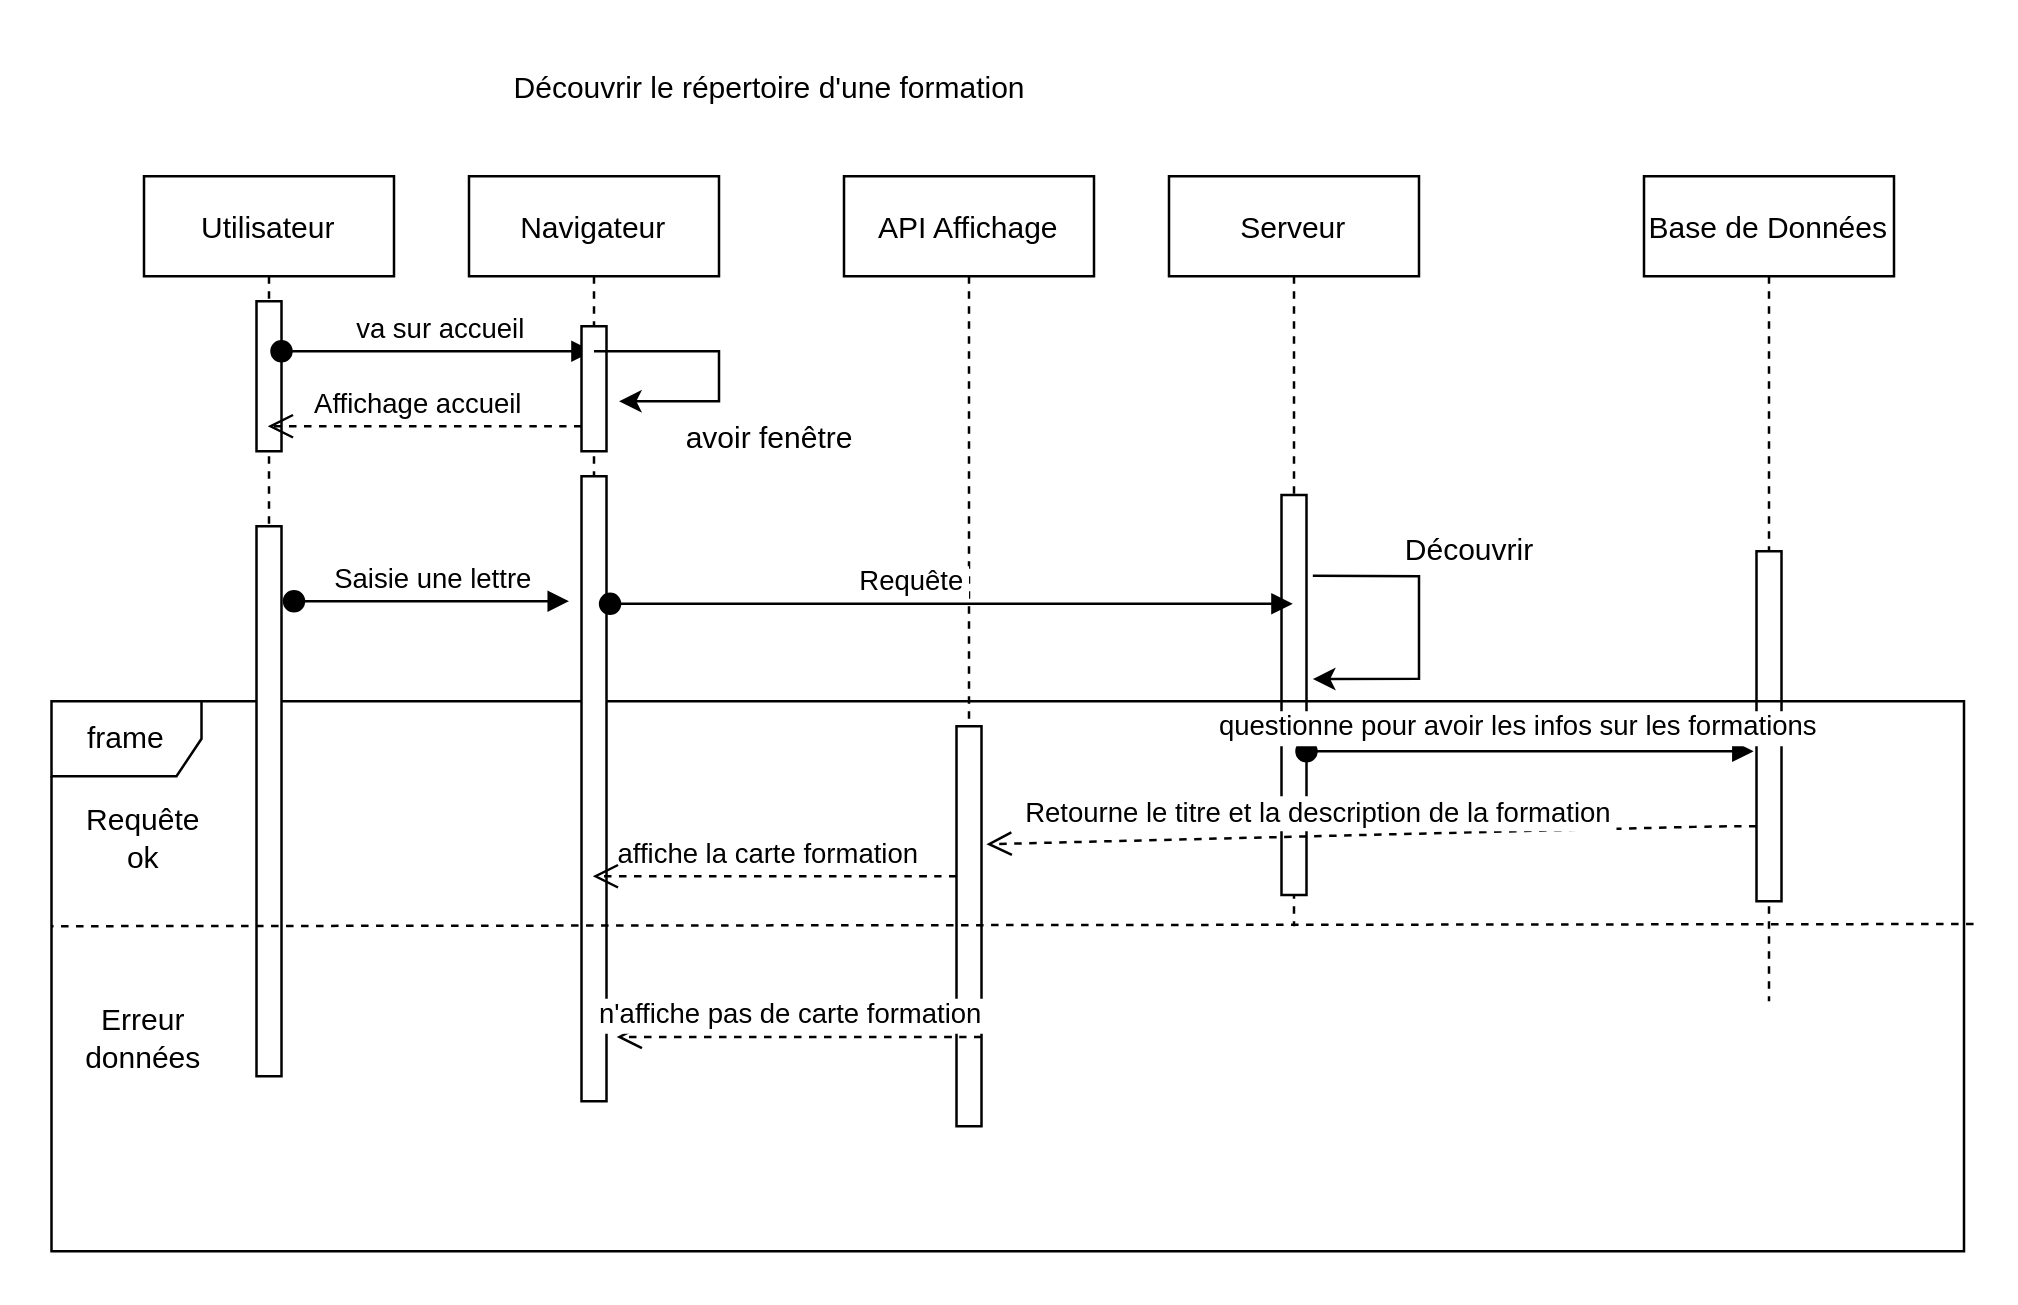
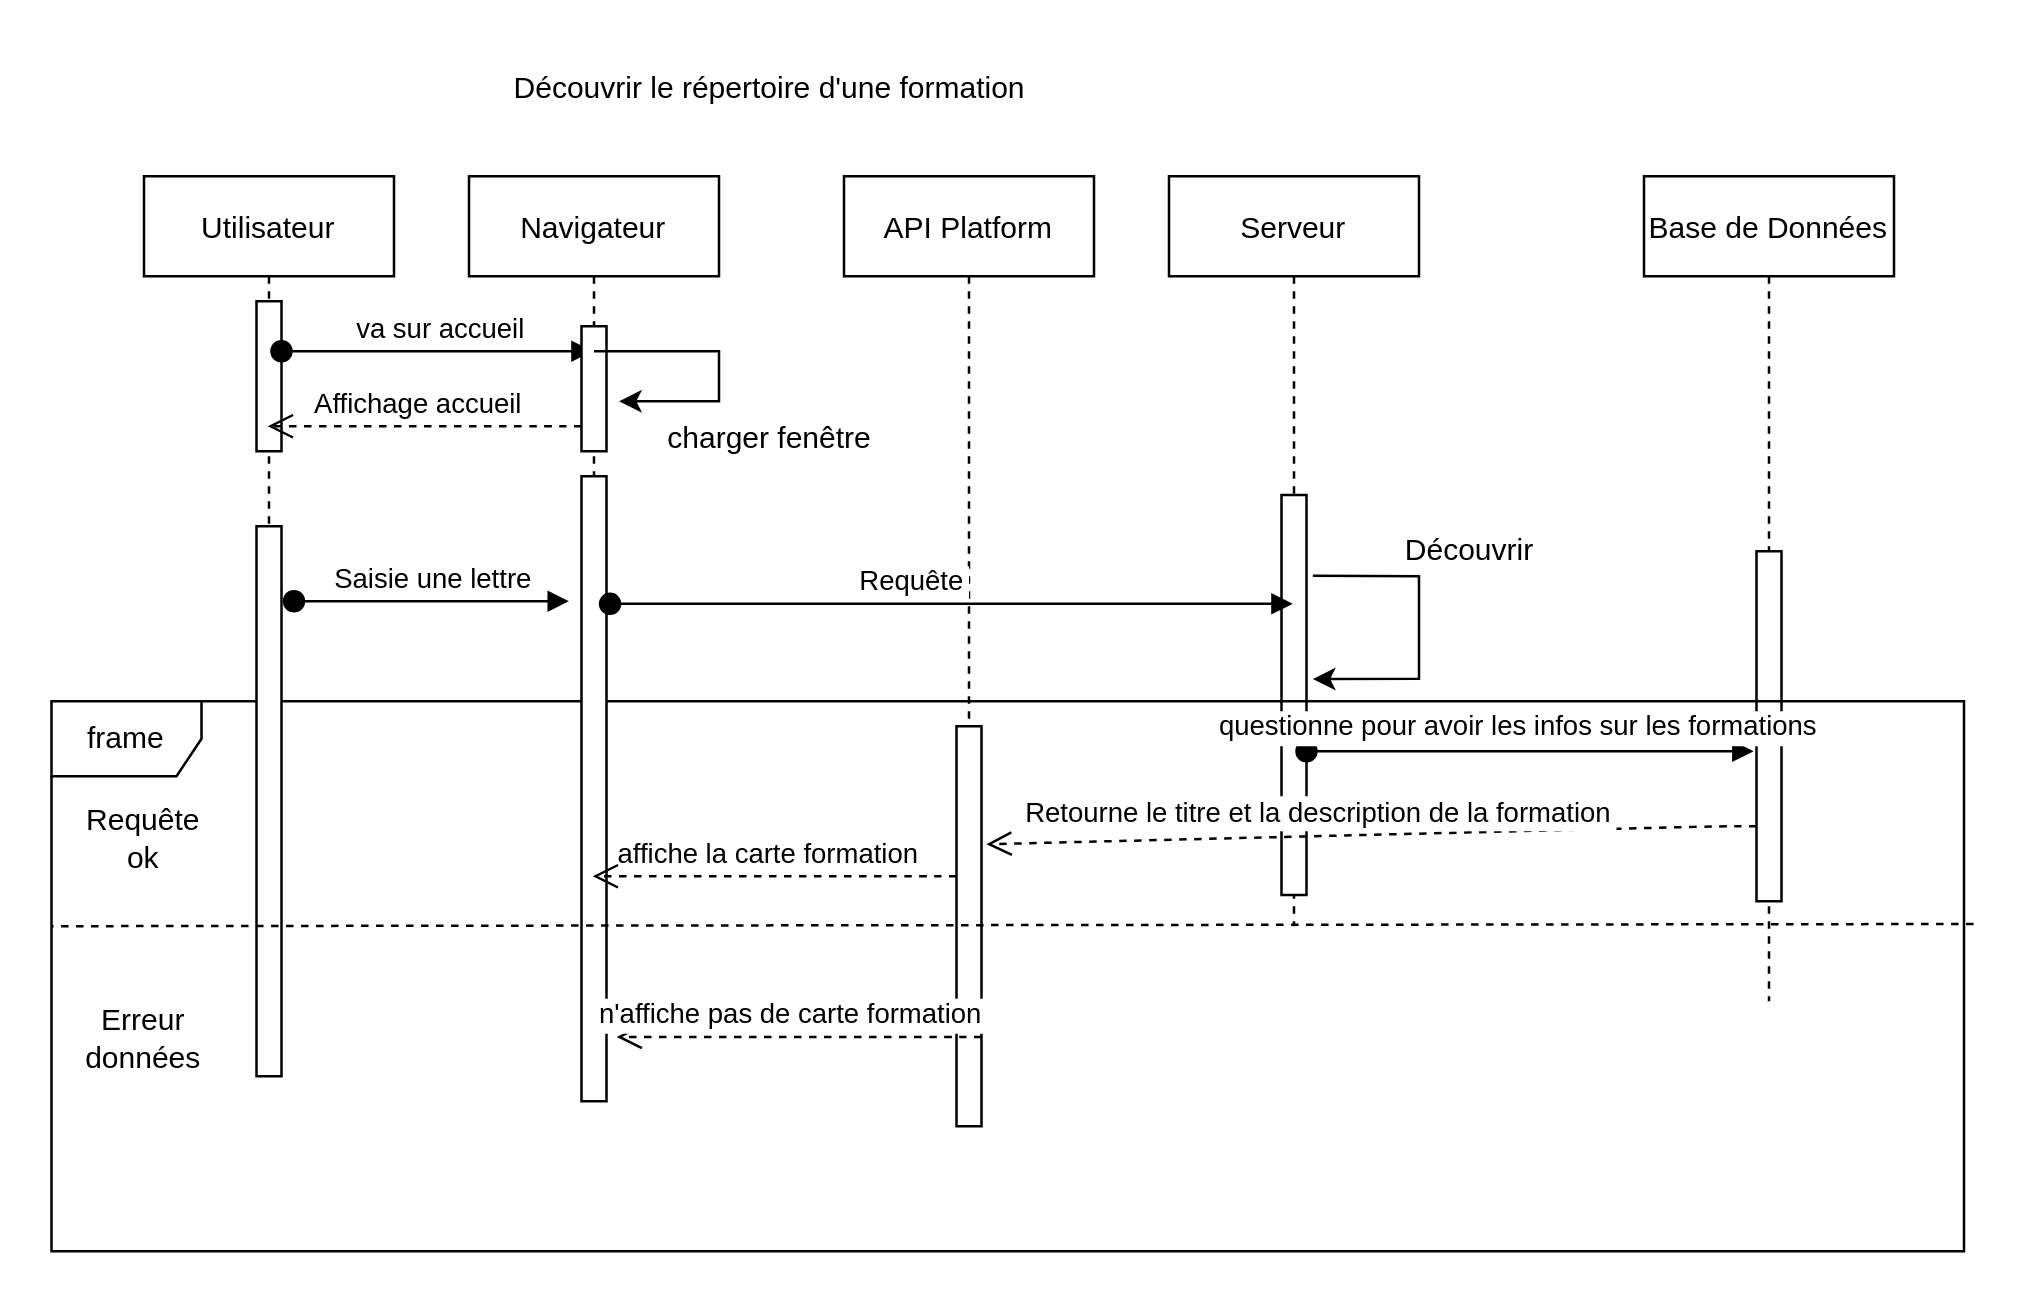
node "API Affichage": label "API Affichage" -> "API Platform"
node "avoir fenêtre": label "avoir fenêtre" -> "charger fenêtre"
